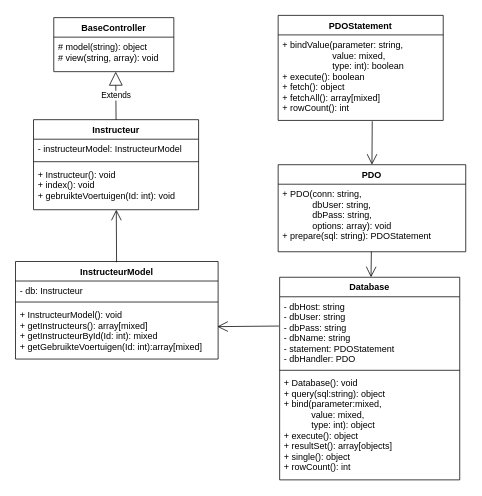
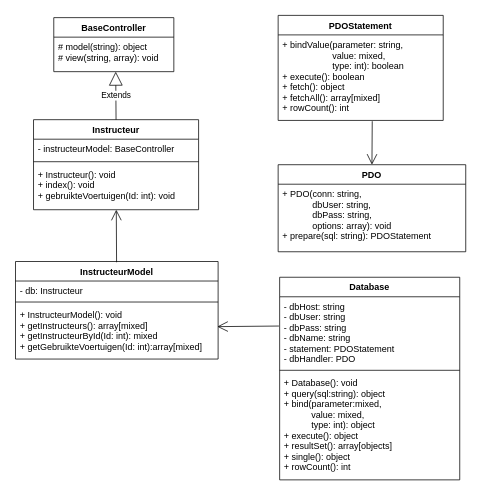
node "- instructeurModel: InstructeurModel": label "- instructeurModel: InstructeurModel" -> "- instructeurModel: BaseController"
edge "PDO" -> "Database": removed
